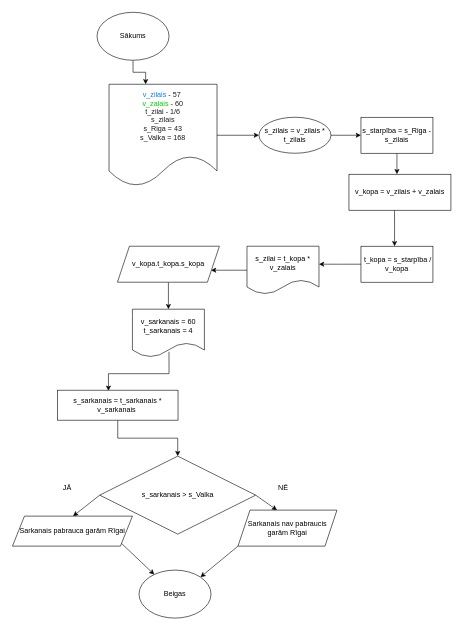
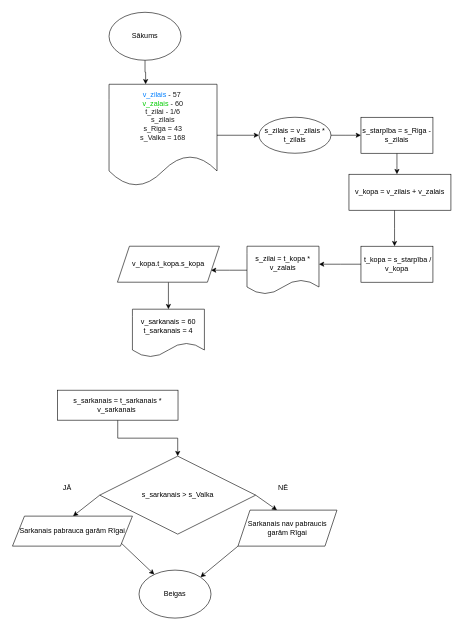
node "Sākums": moved (133, 36) -> (145, 36)
edge "v_sarkanais = 60 t_sarkanais = 4" -> "s_sarkanais = t_sarkanais * v_sarkanais": removed
